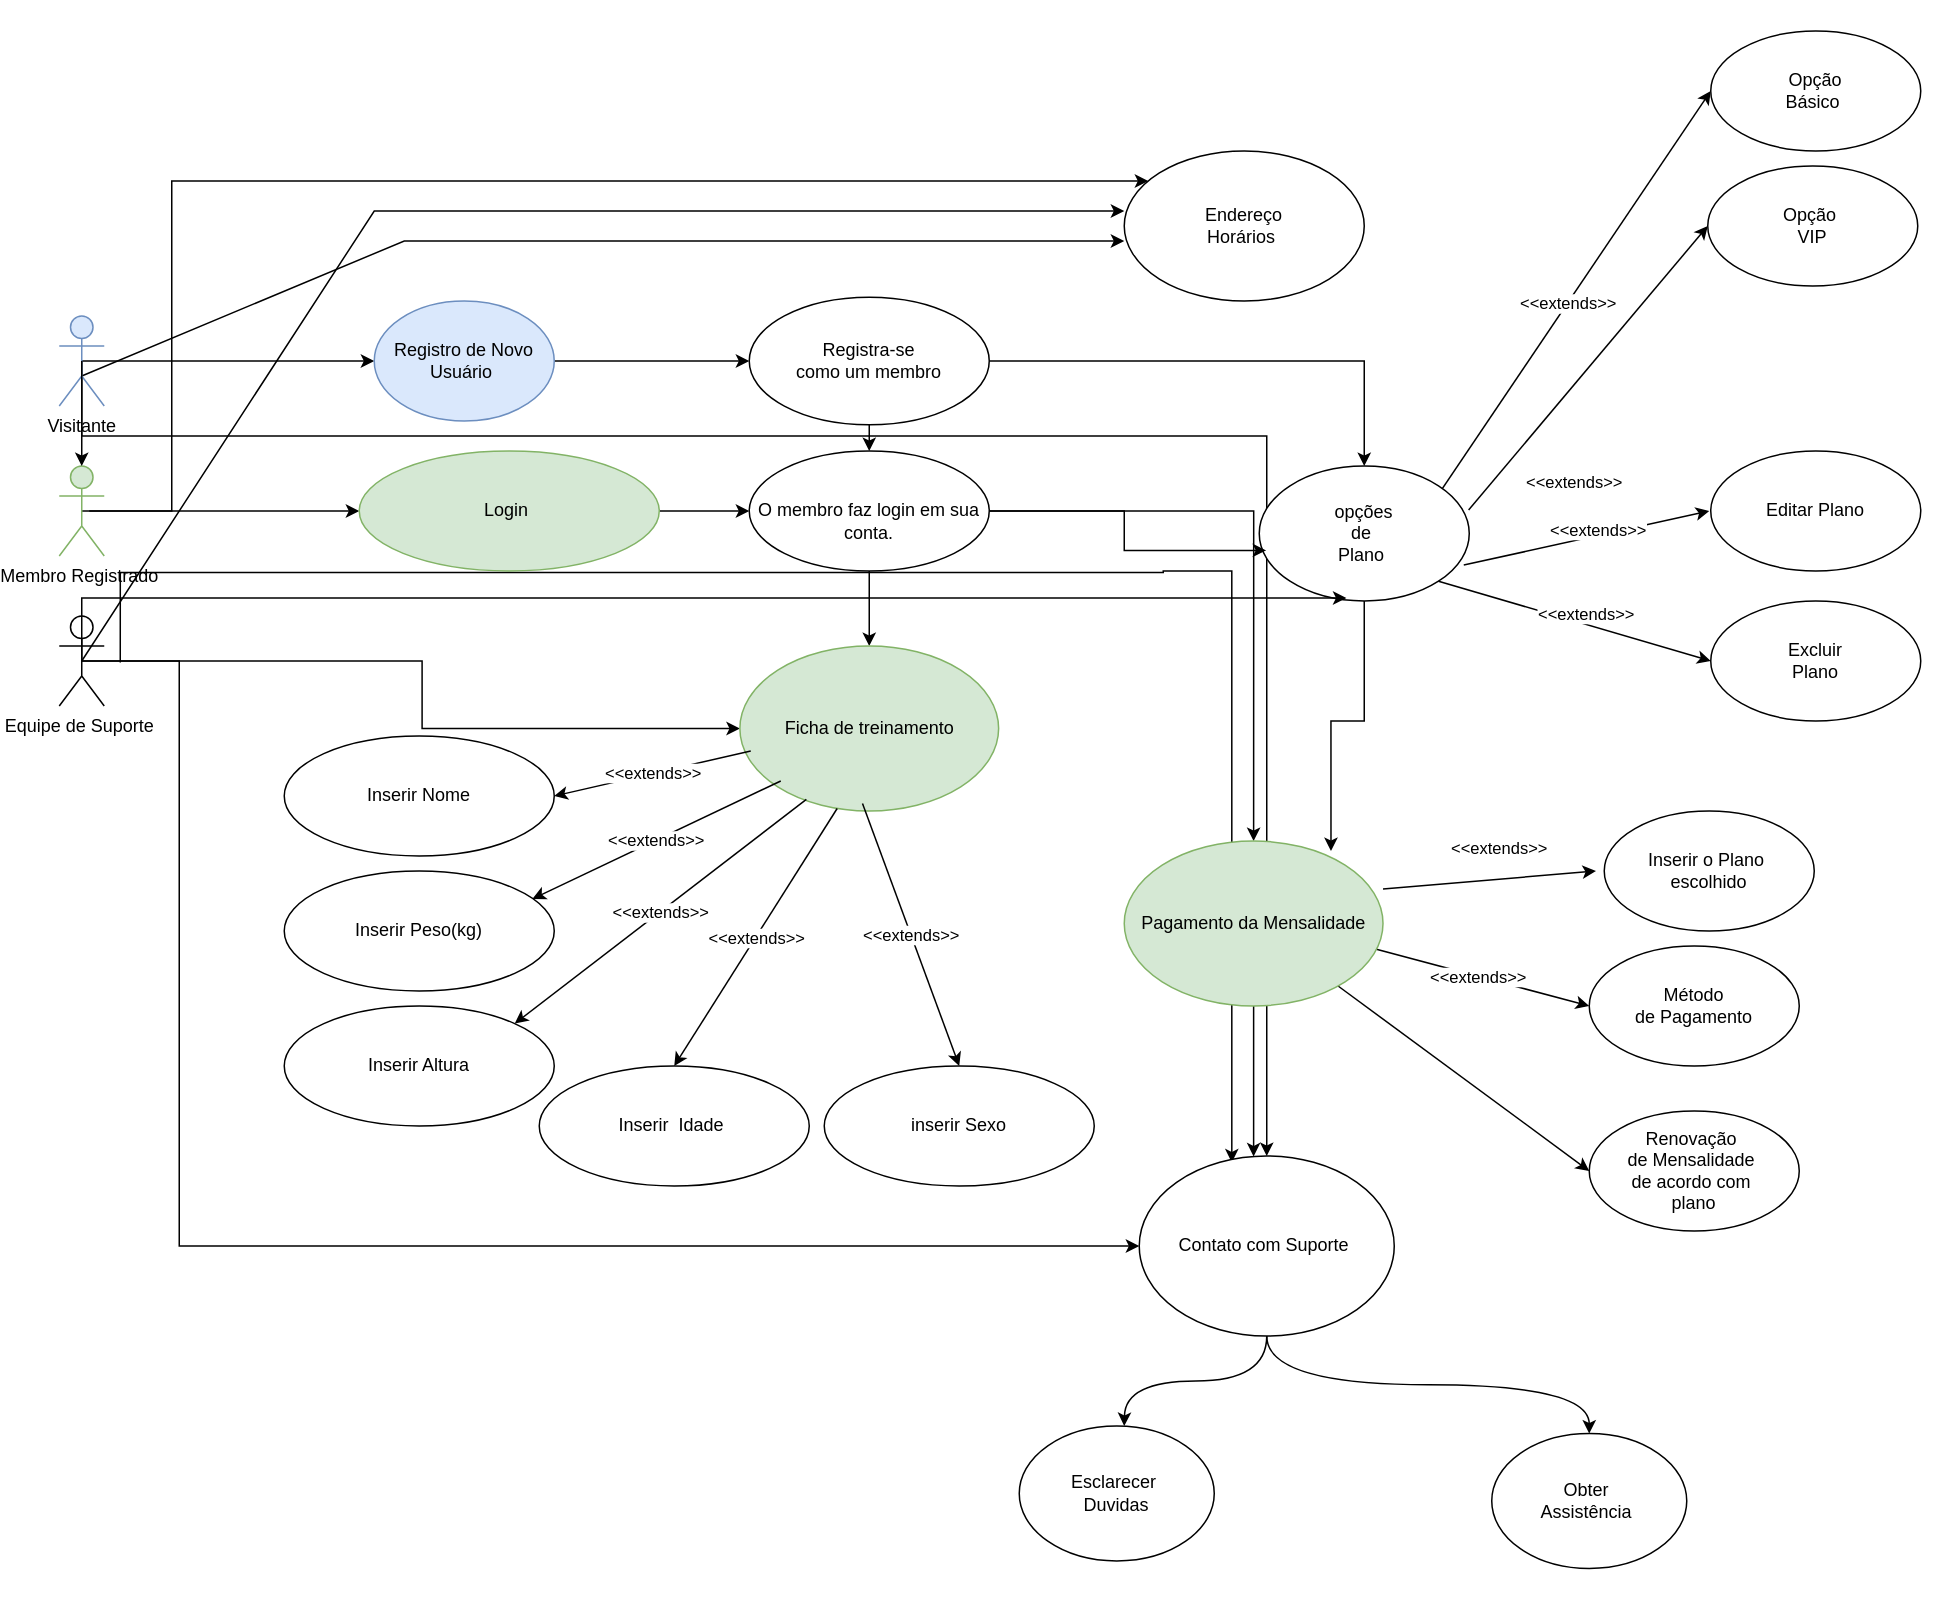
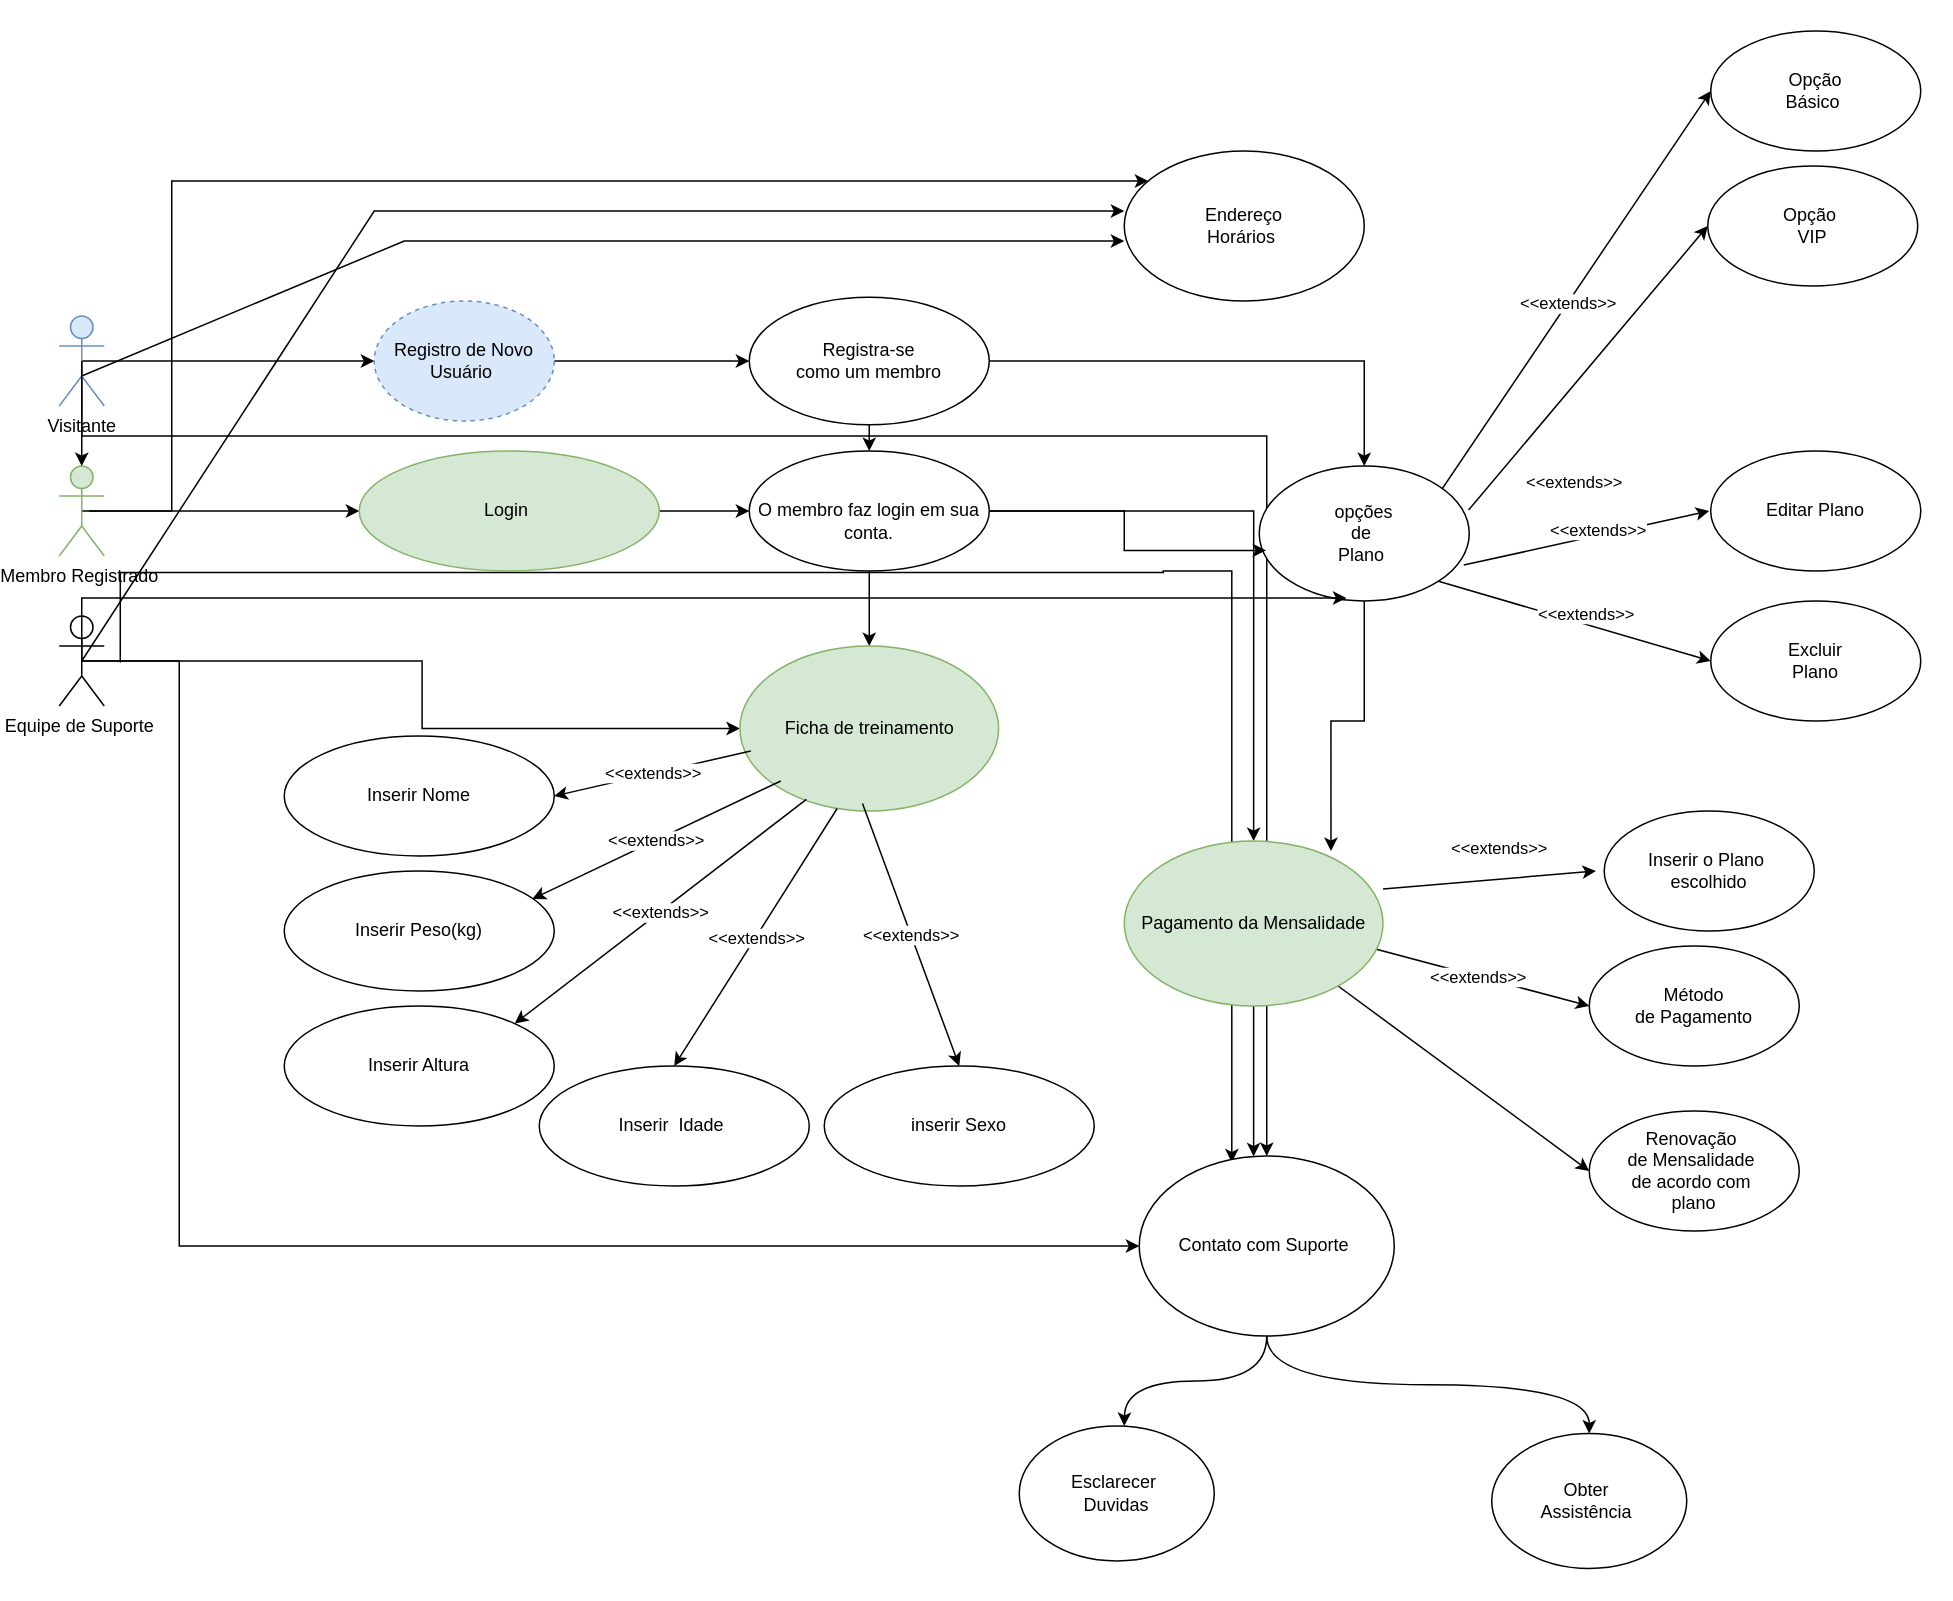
node "Registro de Novo Usuário": style solid -> dashed
